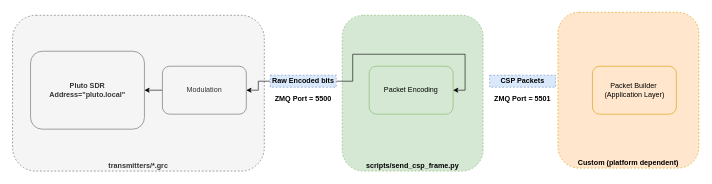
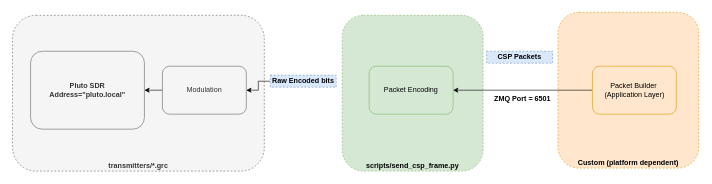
edge "Raw Encoded bits" -> "Packet Encoding": now "Packet Builder (Application Layer)" -> "Packet Encoding"
node "CSP Packets": moved (523, 81) -> (520, 57)
node "ZMQ Port = 5500": removed
node "ZMQ Port = 5501": label "ZMQ Port = 5501" -> "ZMQ Port = 6501"
